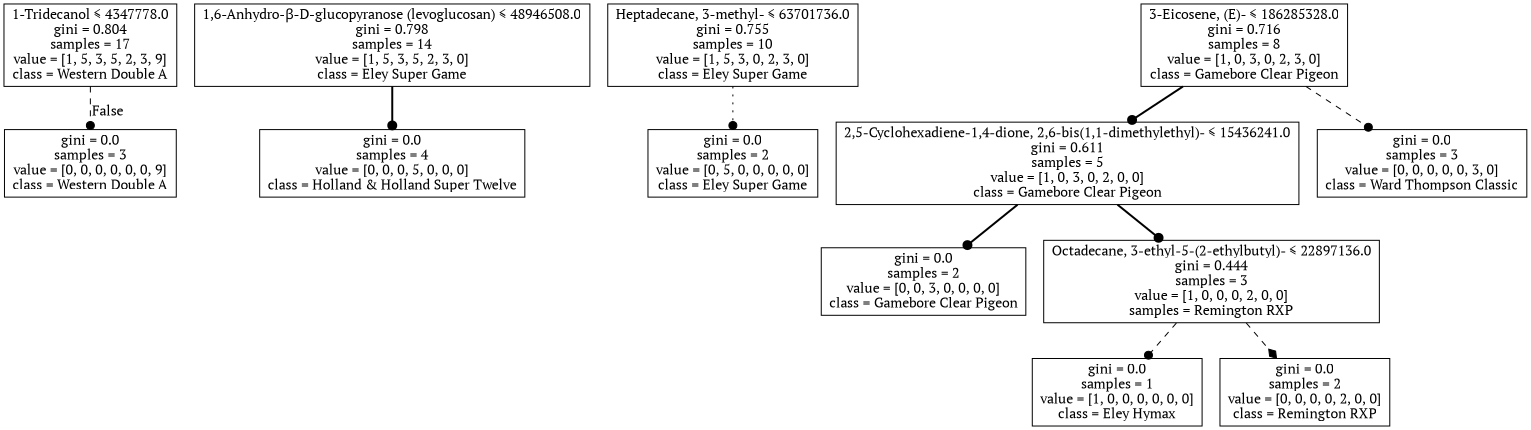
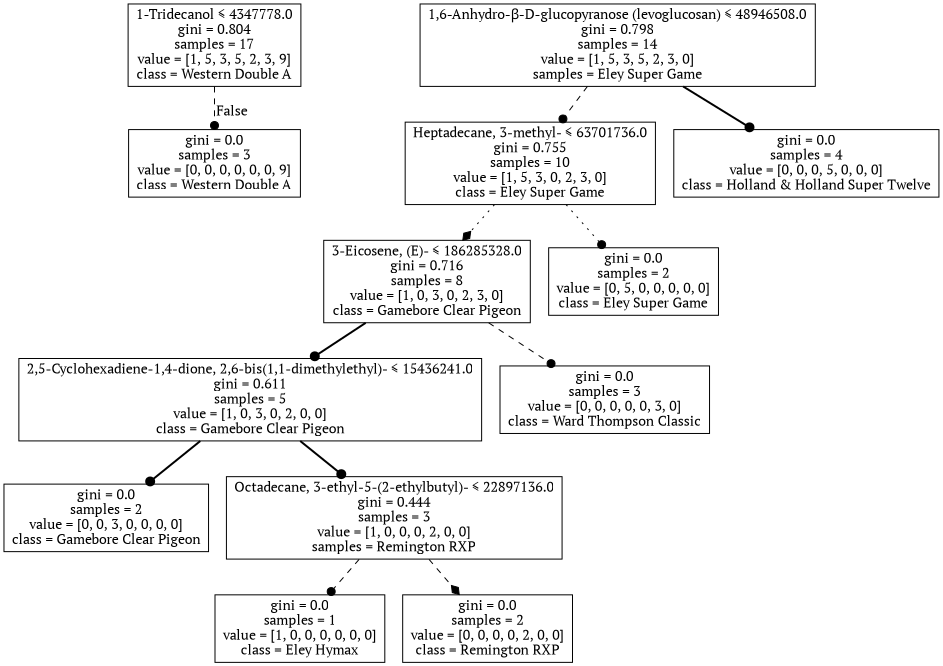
node "1,6-Anhydro-β-D-glucopyranose (levoglucosan) ≤ 48946508.0": text "class = Eley Super Game" -> "samples = Eley Super Game"
edge "1,6-Anhydro-β-D-glucopyranose (levoglucosan) ≤ 48946508.0" -> "Heptadecane, 3-methyl- ≤ 63701736.0": added
edge "Heptadecane, 3-methyl- ≤ 63701736.0" -> "3-Eicosene, (E)- ≤ 186285328.0": added
